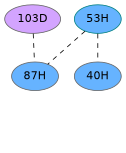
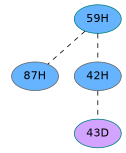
node "103D": removed
node "53H": label "53H" -> "59H"
node "40H": label "40H" -> "42H"
node "43D": added
